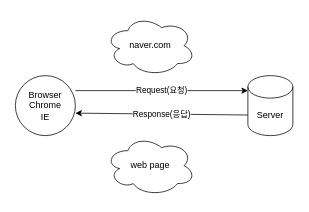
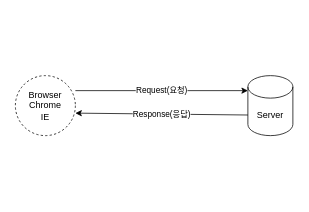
node "naver.com": removed
node "Browser Chrome IE": style solid -> dashed
node "web page": removed
